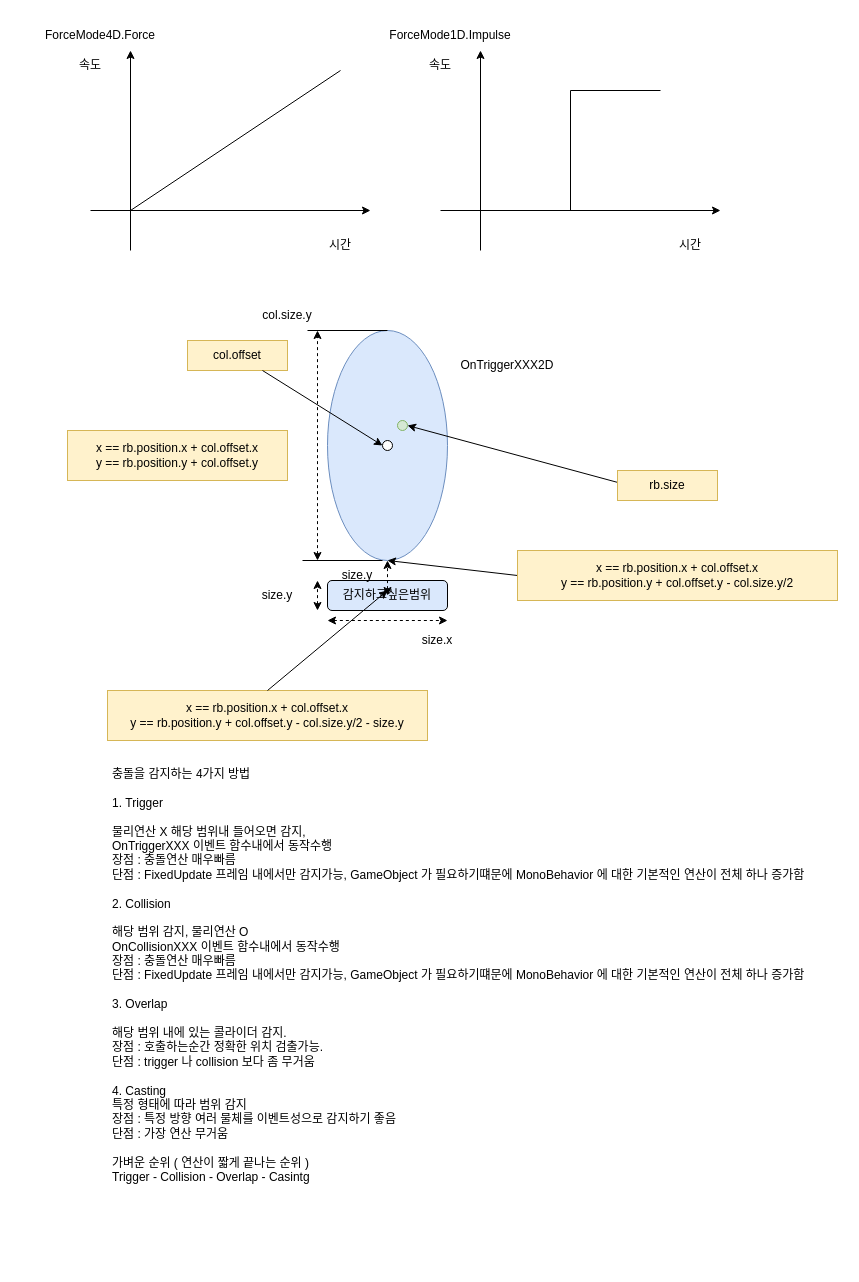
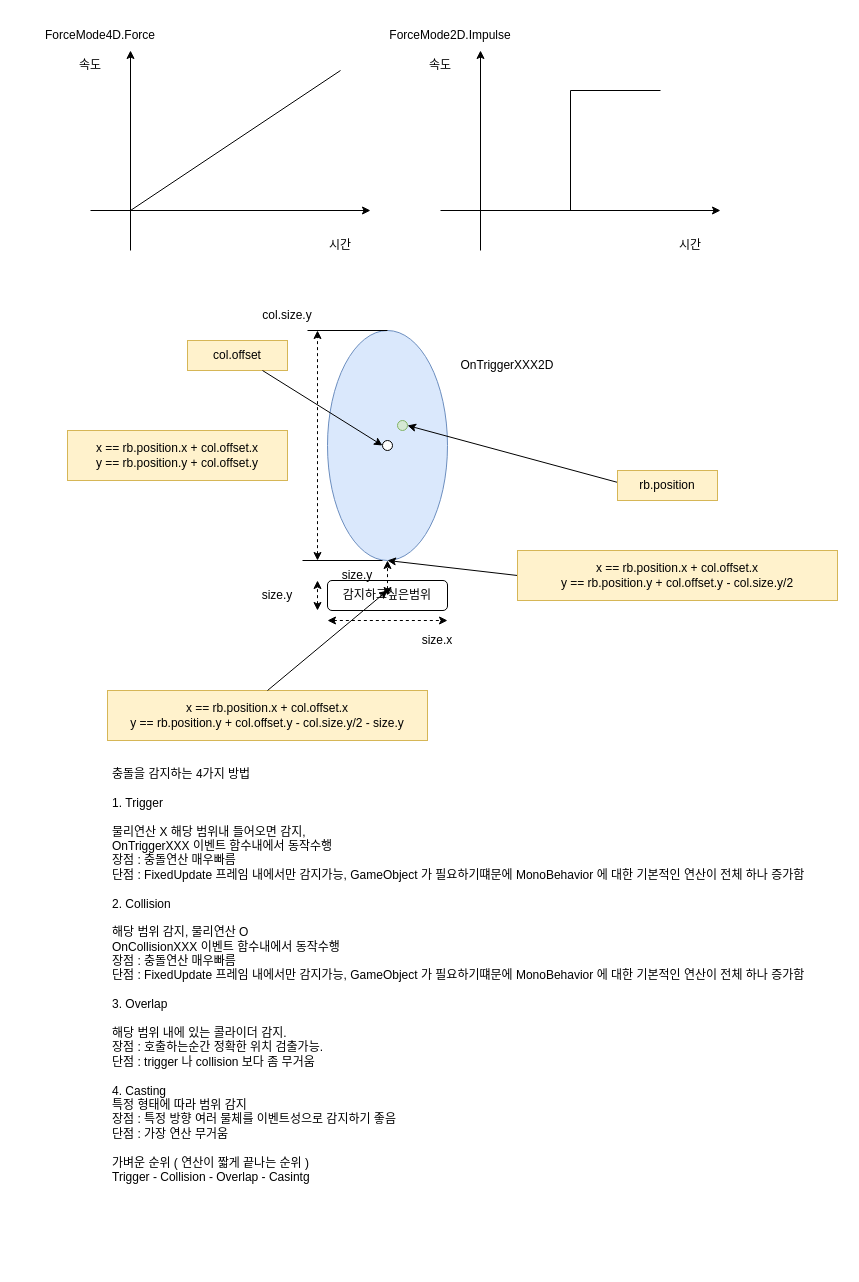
node "ForceMode1D.Impulse": label "ForceMode1D.Impulse" -> "ForceMode2D.Impulse"
node "rb.size": label "rb.size" -> "rb.position"
node "감지하고싶은범위": fillcolor #dae8fc -> #ffffff
